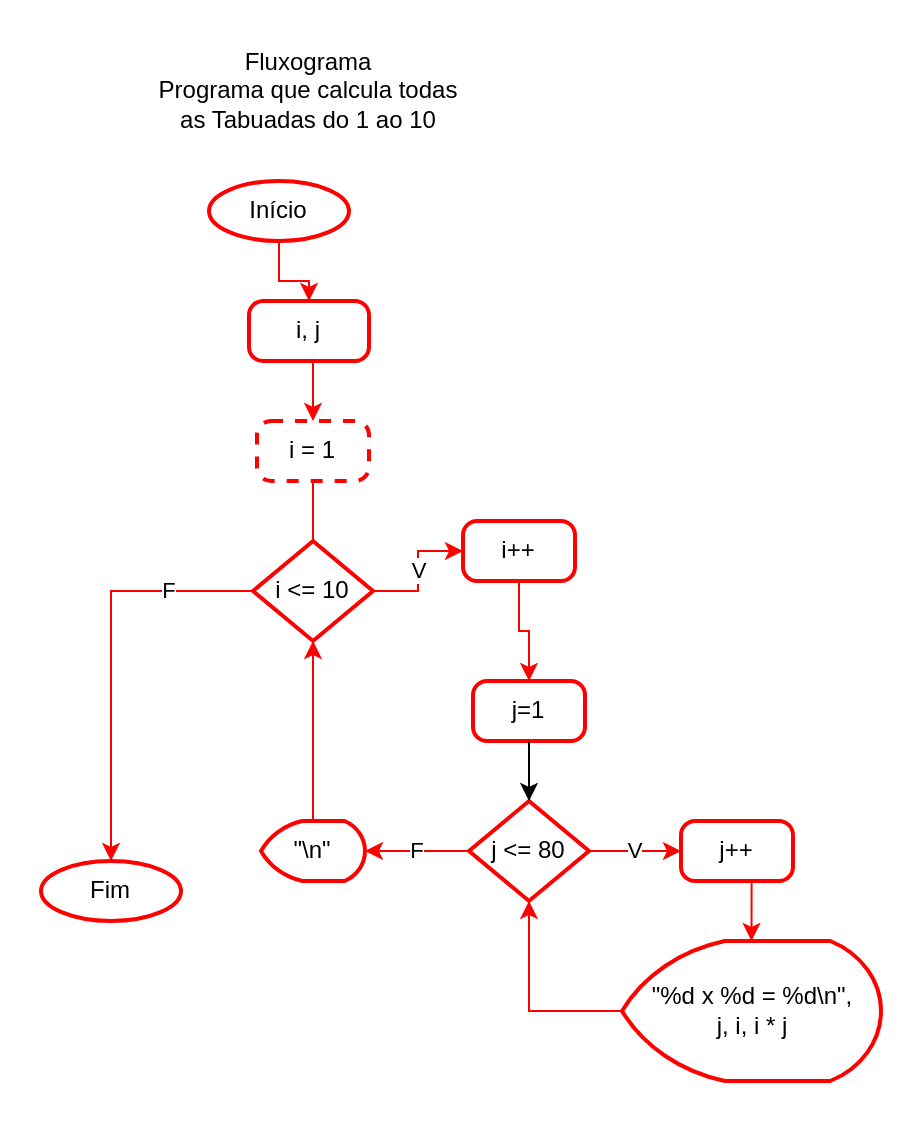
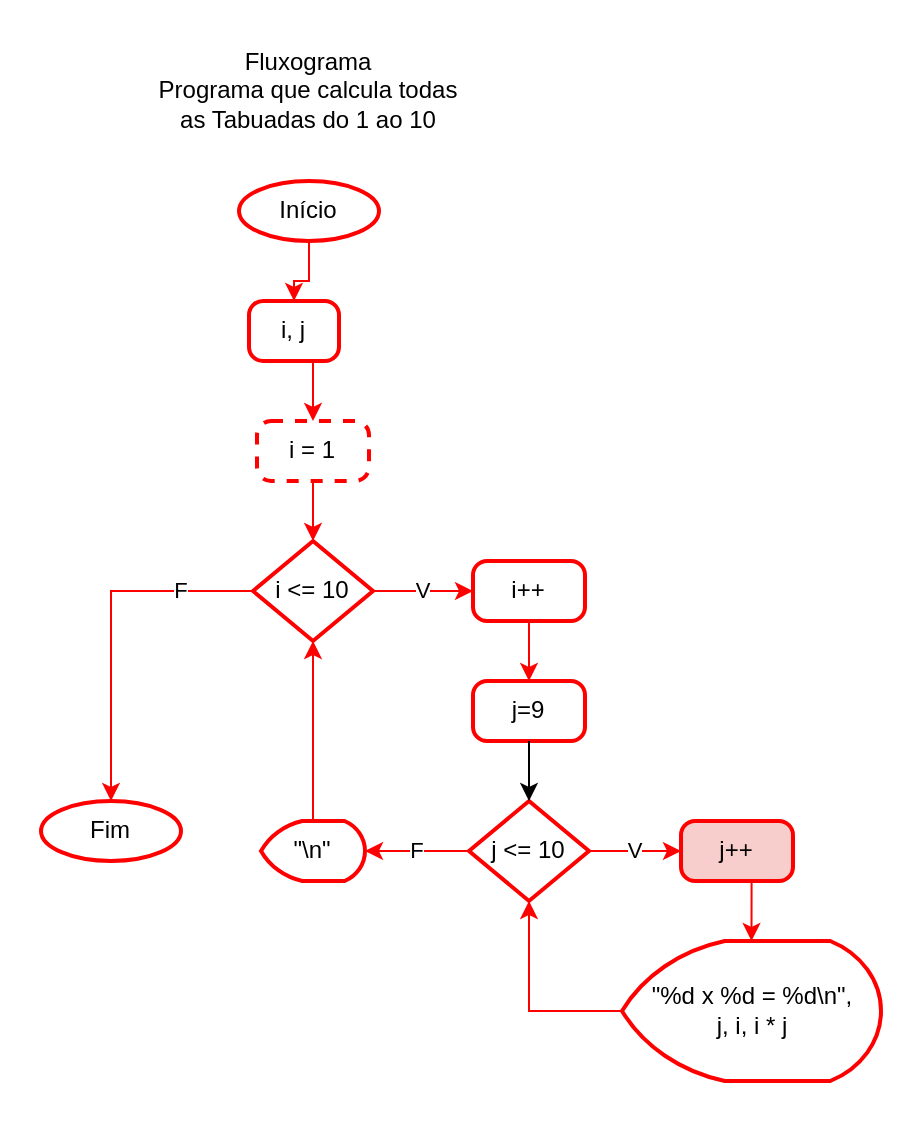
node "Início": moved (279, 211) -> (309, 211)
node "i, j": size 120x60 -> 90x60
edge "i = 1" -- "i <= 10": arrowhead none -> classic
node "i++": moved (519, 551) -> (529, 591)
node "j=1": label "j=1" -> "j=9"
node "j <= 80": label "j <= 80" -> "j <= 10"
node "j++": fillcolor #ffffff -> #f8cecc
node "Fim": moved (111, 891) -> (111, 831)
